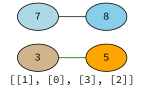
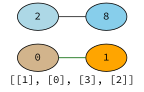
node "7": label "7" -> "2"
node "3": label "3" -> "0"
node "5": label "5" -> "1"
